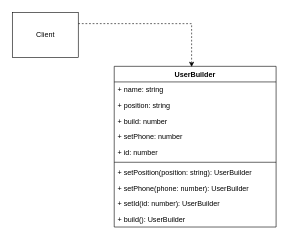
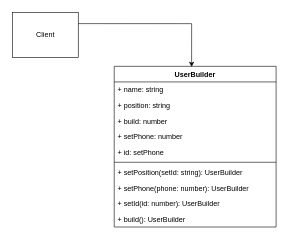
edge "Client" -> "UserBuilder": style dashed -> solid
node "+ id: number": label "+ id: number" -> "+ id: setPhone"
node "+ setPosition(position: string): UserBuilder": label "+ setPosition(position: string): UserBuilder" -> "+ setPosition(setId: string): UserBuilder"
